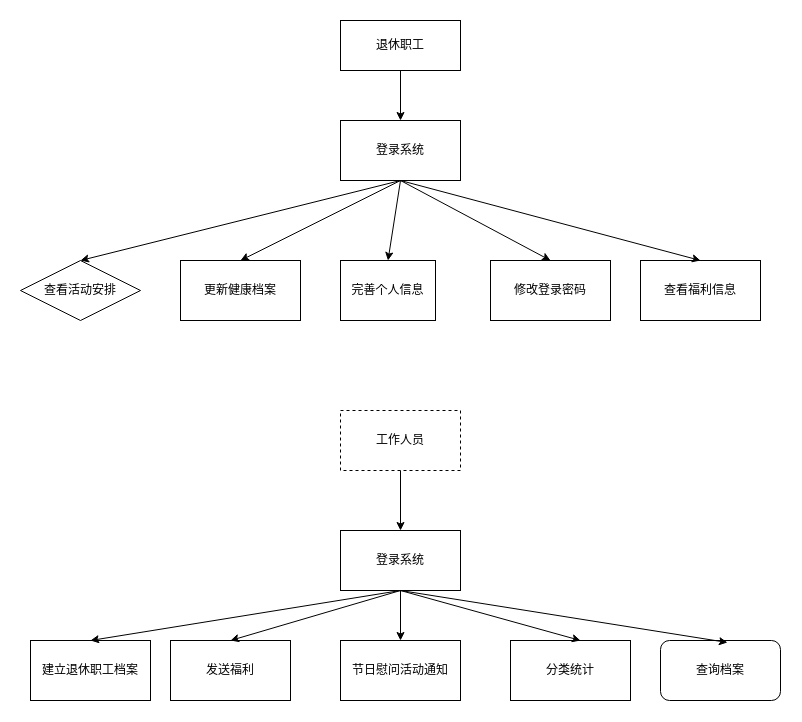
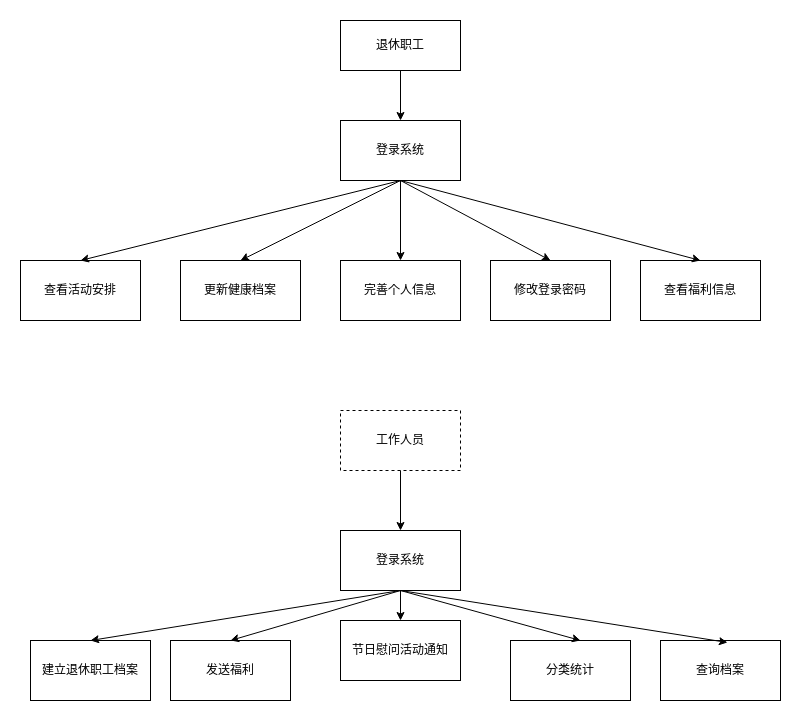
node "查看活动安排": shape diamond -> rectangle
node "完善个人信息": size 95x60 -> 120x60
node "节日慰问活动通知": moved (401, 671) -> (401, 651)
node "查询档案": shape rounded rectangle -> rectangle
